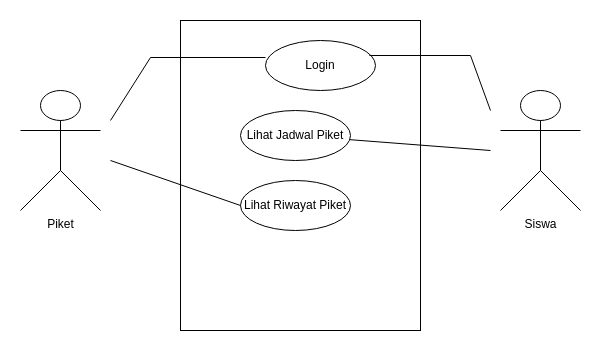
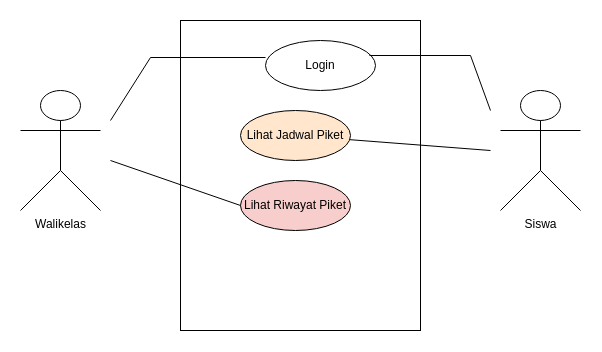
node "Lihat Jadwal Piket": fillcolor #ffffff -> #ffe6cc
node "Lihat Riwayat Piket": fillcolor #ffffff -> #f8cecc
node "Piket": label "Piket" -> "Walikelas"
